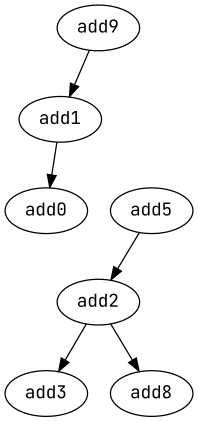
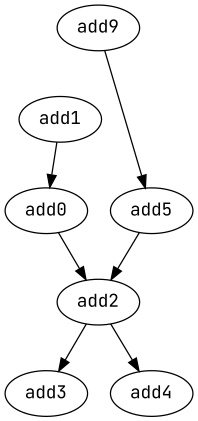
edge "add9" -> "add1": now "add9" -> "add5"
edge "add0" -> "add2": added
node "add8": label "add8" -> "add4"
